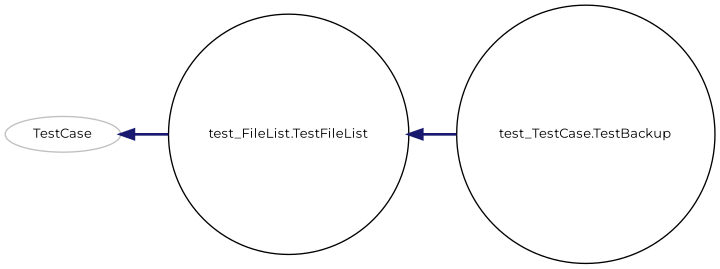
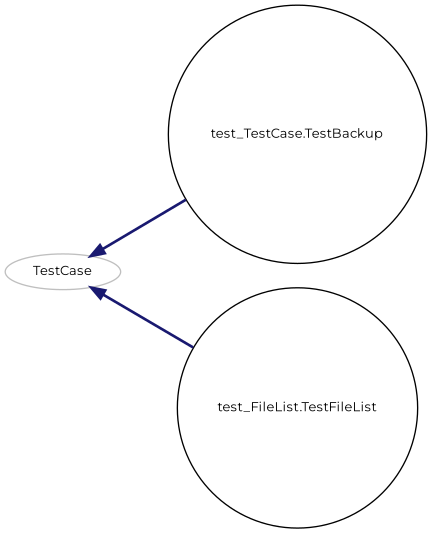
edge "test_TestCase.TestBackup" -> "test_FileList.TestFileList": now "test_TestCase.TestBackup" -> "TestCase"
